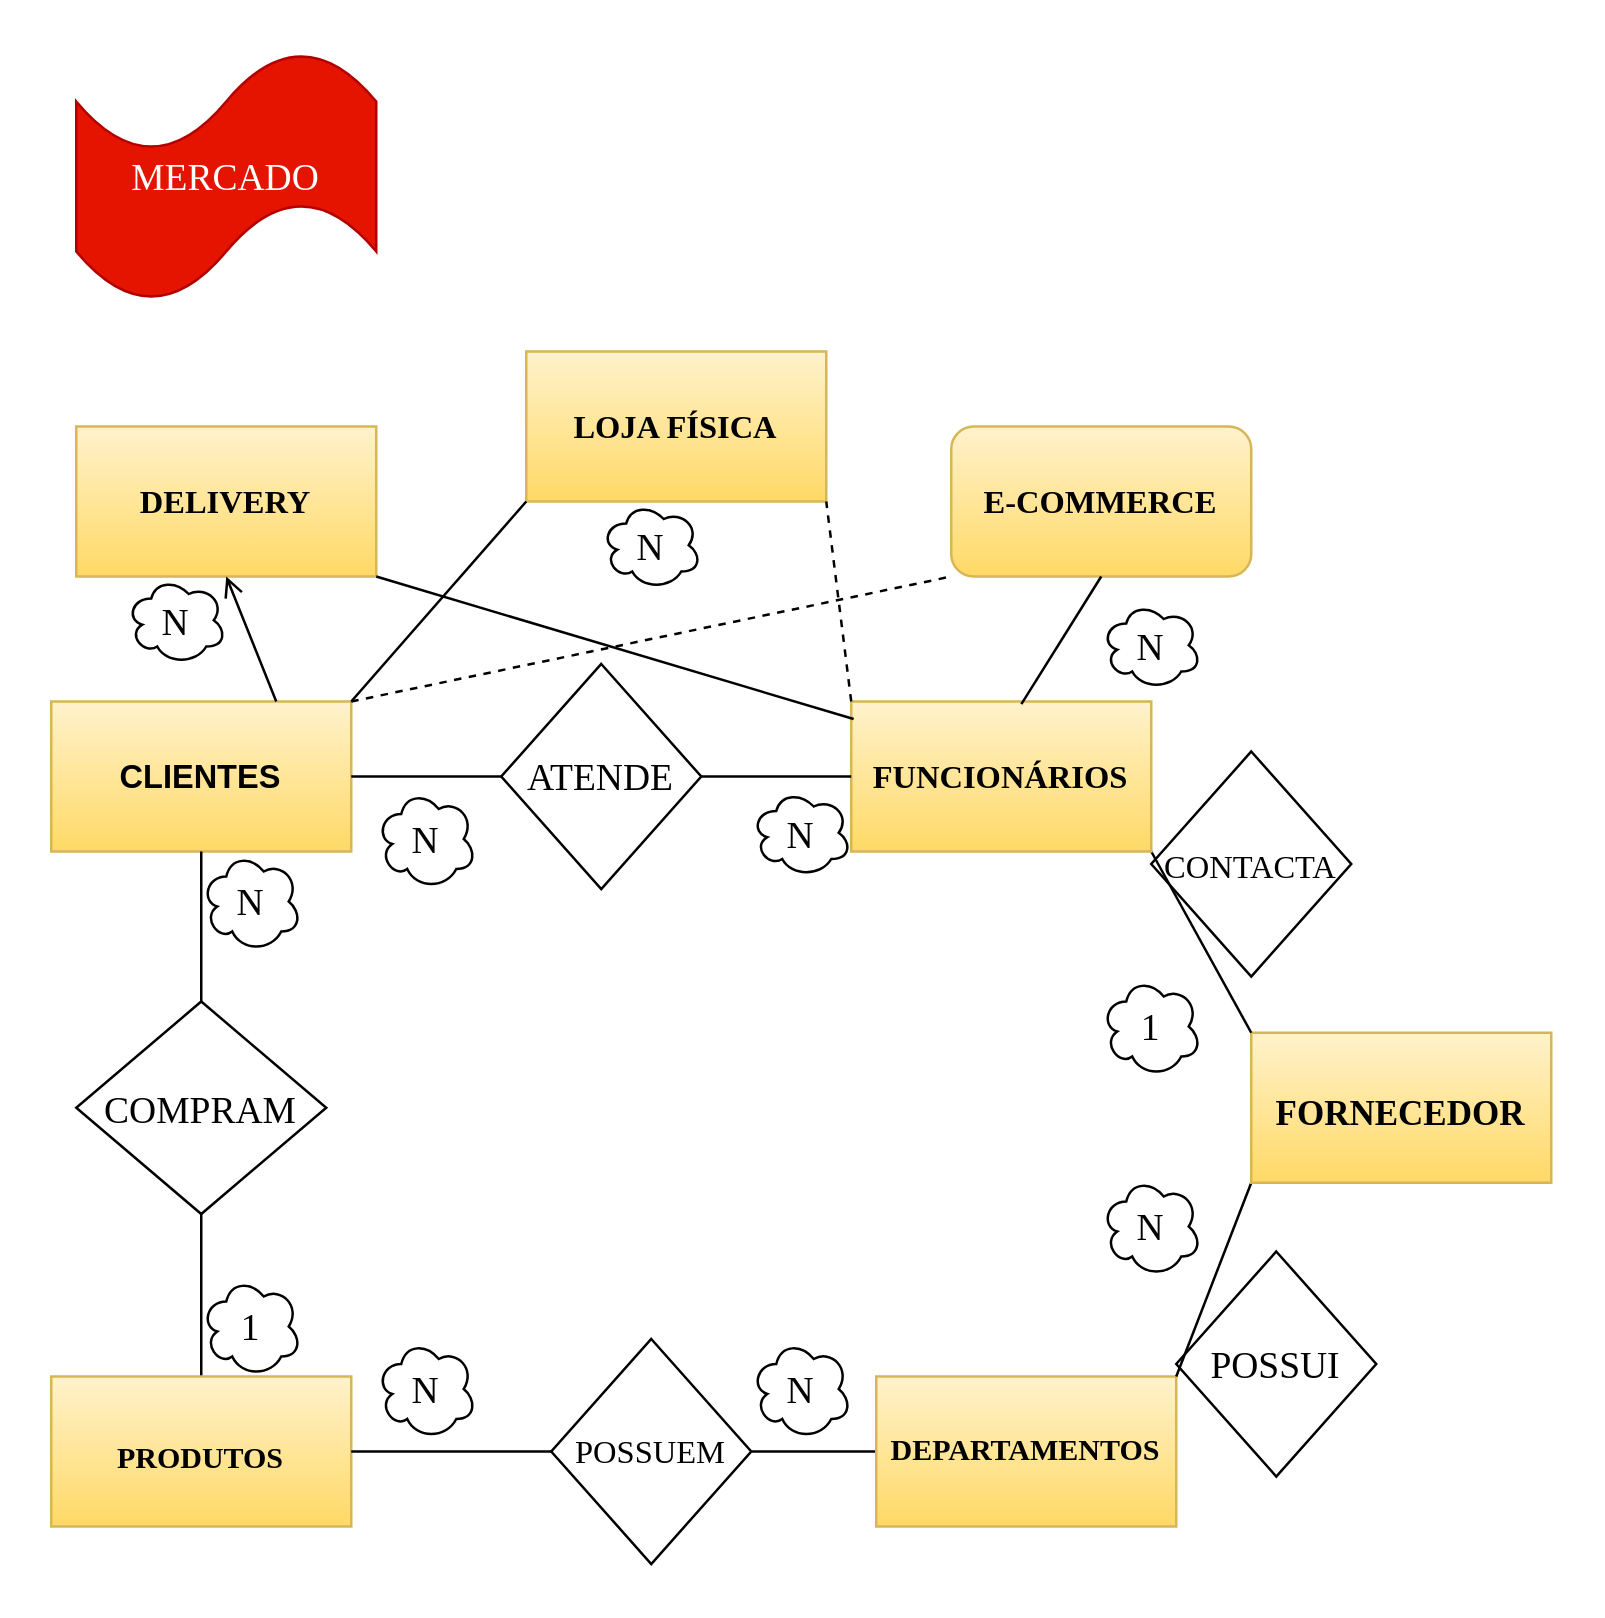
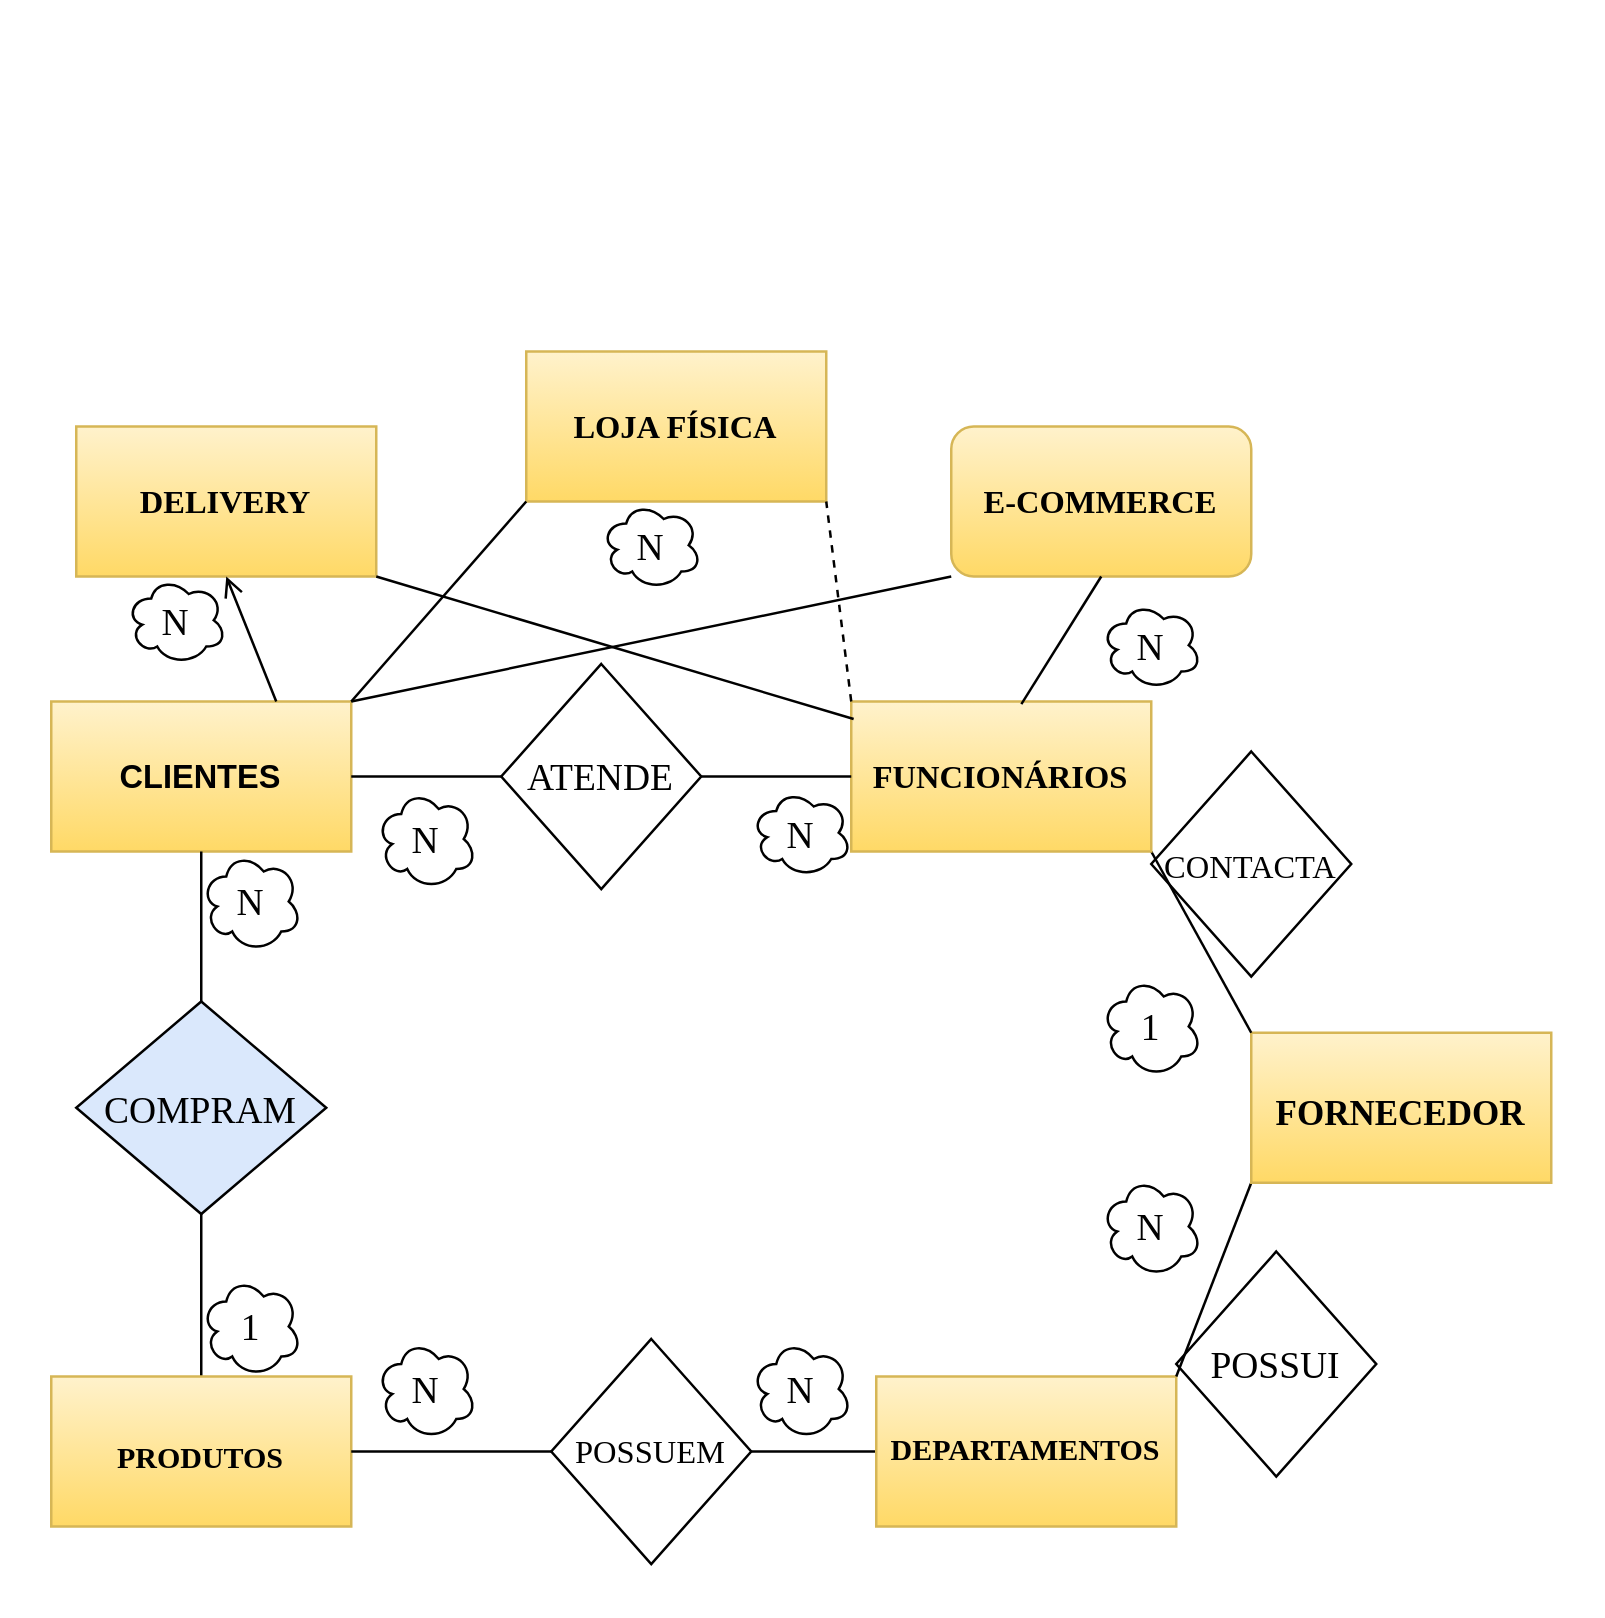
node "MERCADO": removed
edge "E-COMMERCE" -- "CLIENTES": style dashed -> solid
node "COMPRAM": fillcolor #ffffff -> #dae8fc
